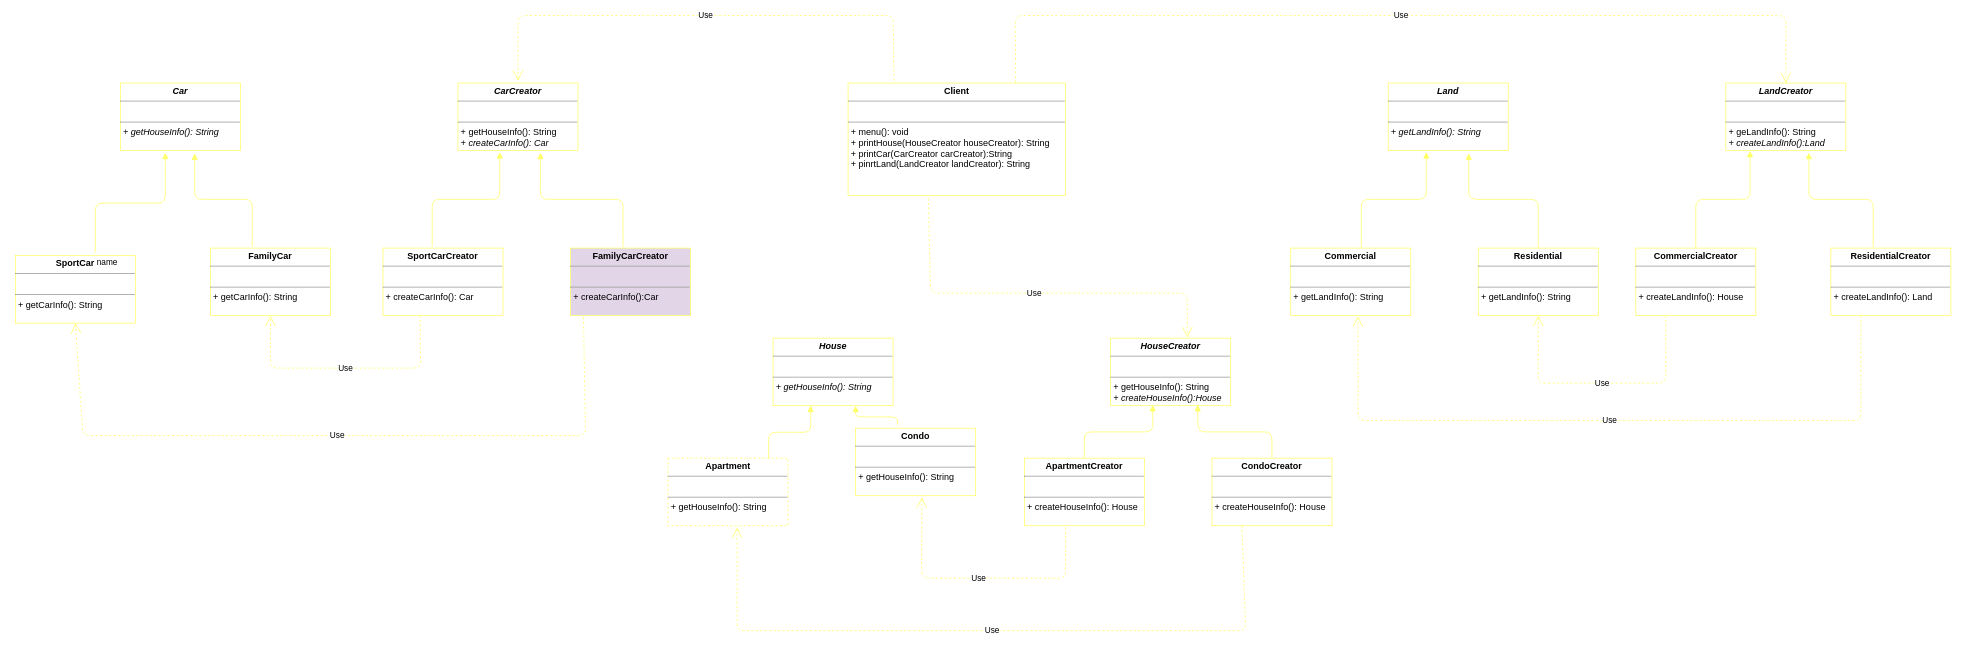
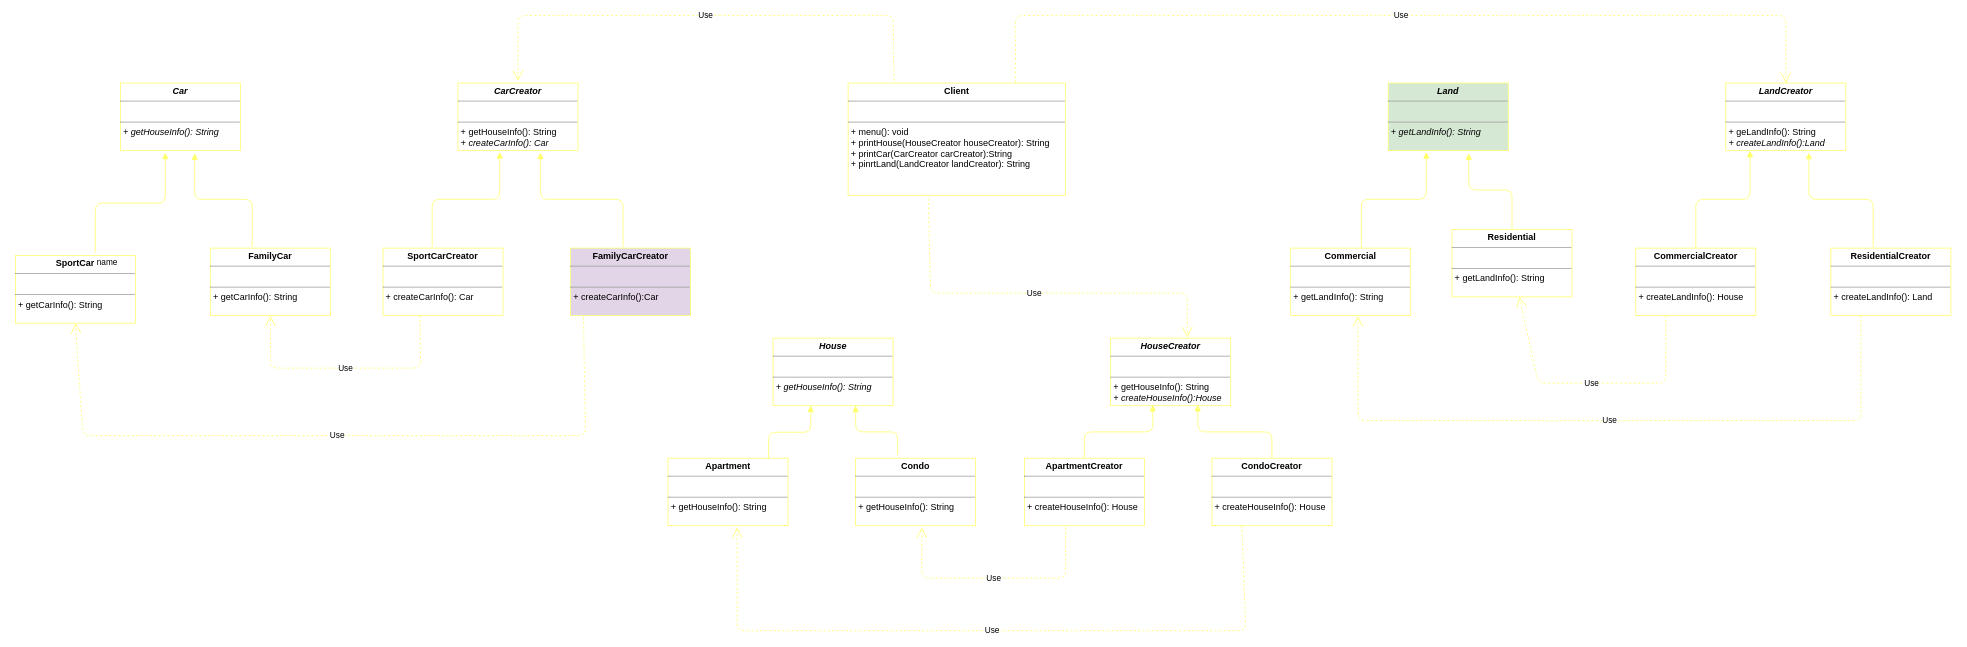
node "Land + getLandInfo(): String": fillcolor #ffffff -> #d5e8d4
node "Residential + getLandInfo(): String": moved (1538, 282) -> (1512, 263)
node "Condo + getHouseInfo(): String": moved (915, 462) -> (915, 492)
node "Apartment + getHouseInfo(): String": style dashed -> solid
